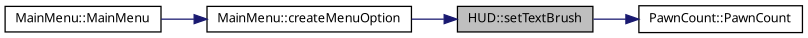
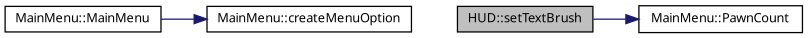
edge "MainMenu::createMenuOption" -> "HUD::setTextBrush": removed
node "PawnCount::PawnCount": label "PawnCount::PawnCount" -> "MainMenu::PawnCount"
